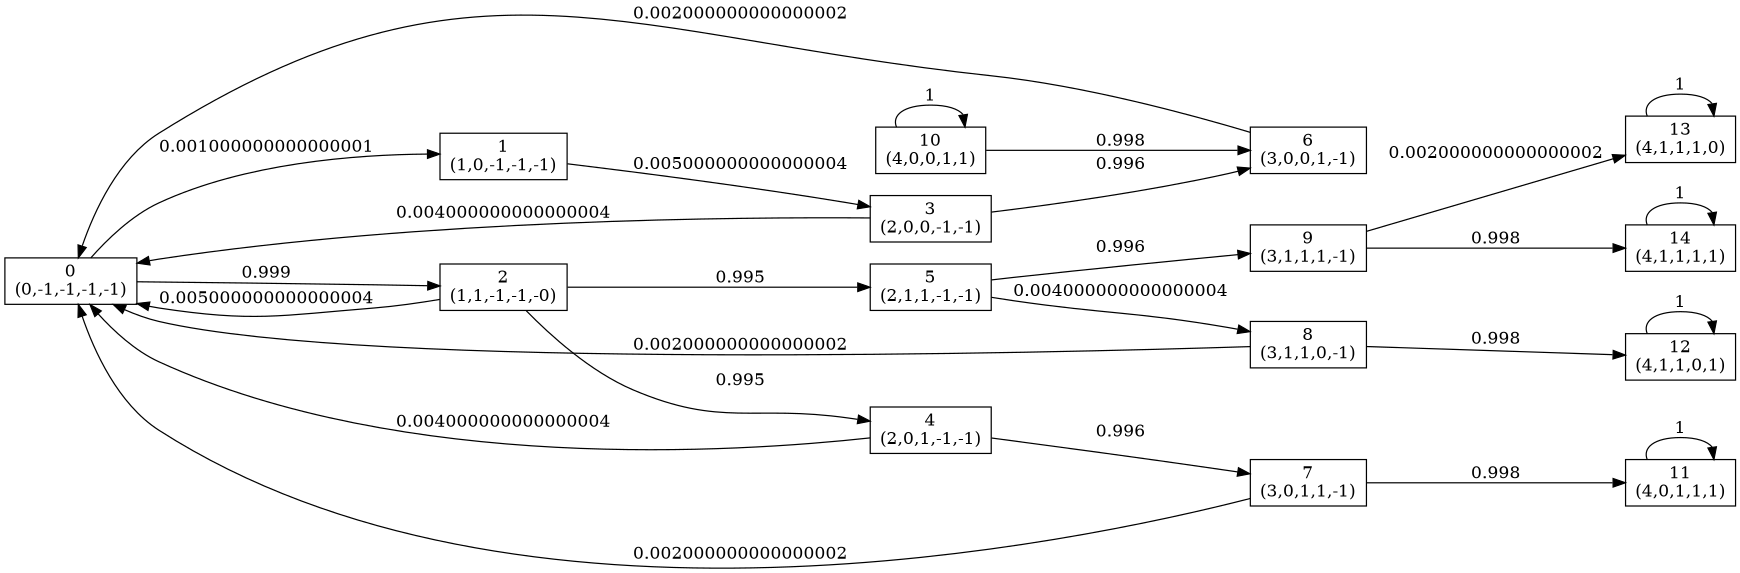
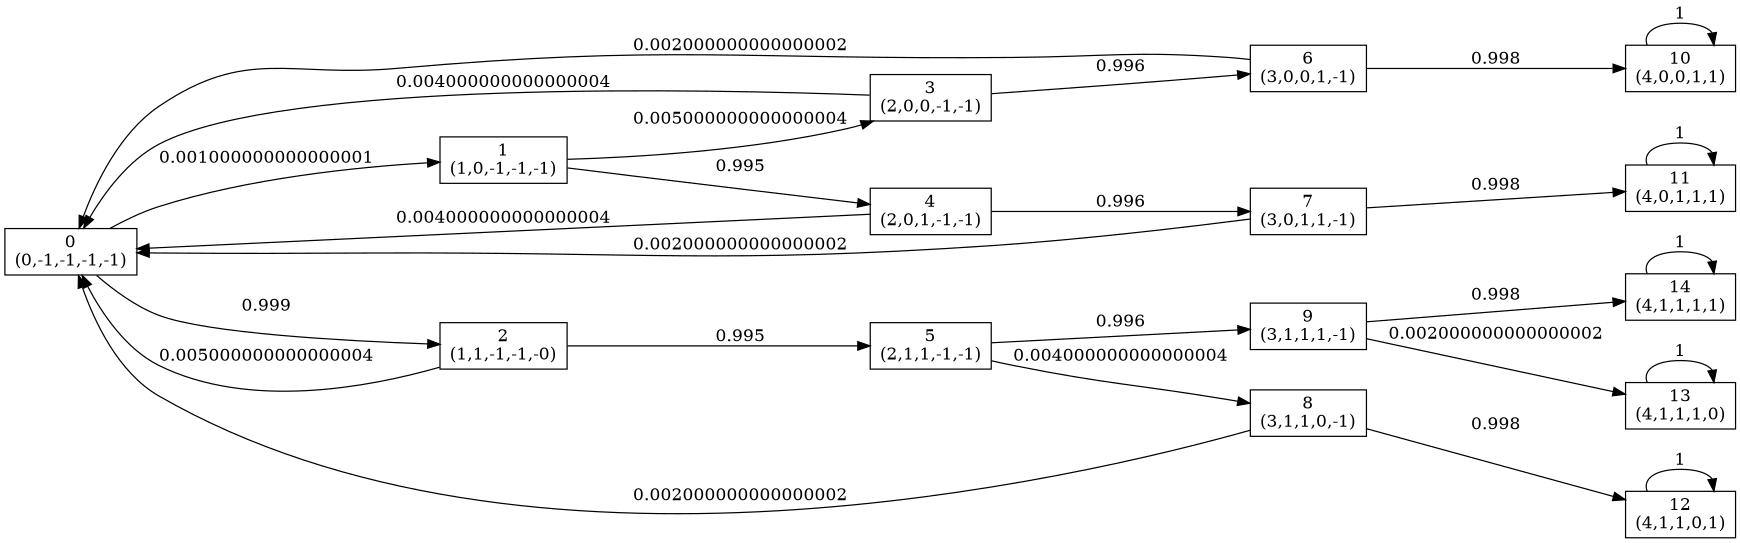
edge "10 (4,0,0,1,1)" -> "6 (3,0,0,1,-1)": reversed
edge "2 (1,1,-1,-1,-0)" -> "4 (2,0,1,-1,-1)": now "1 (1,0,-1,-1,-1)" -> "4 (2,0,1,-1,-1)"
